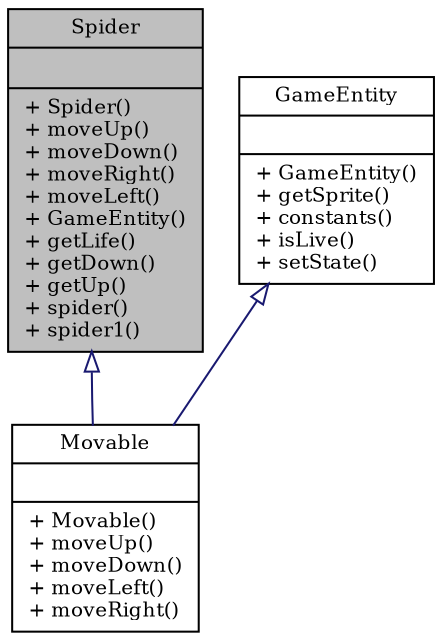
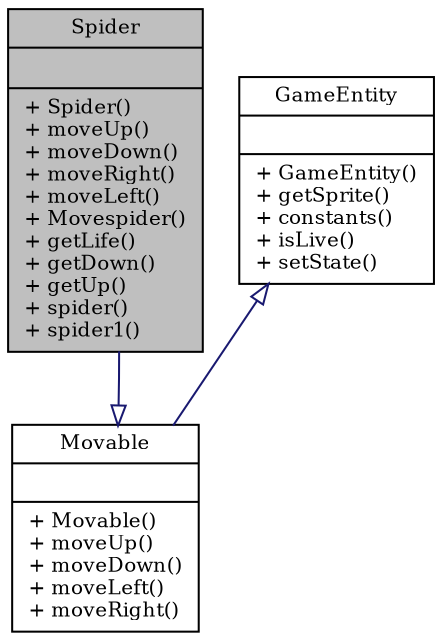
node "Spider": text "+ GameEntity()" -> "+ Movespider()"
edge "Movable" -> "Spider": reversed
